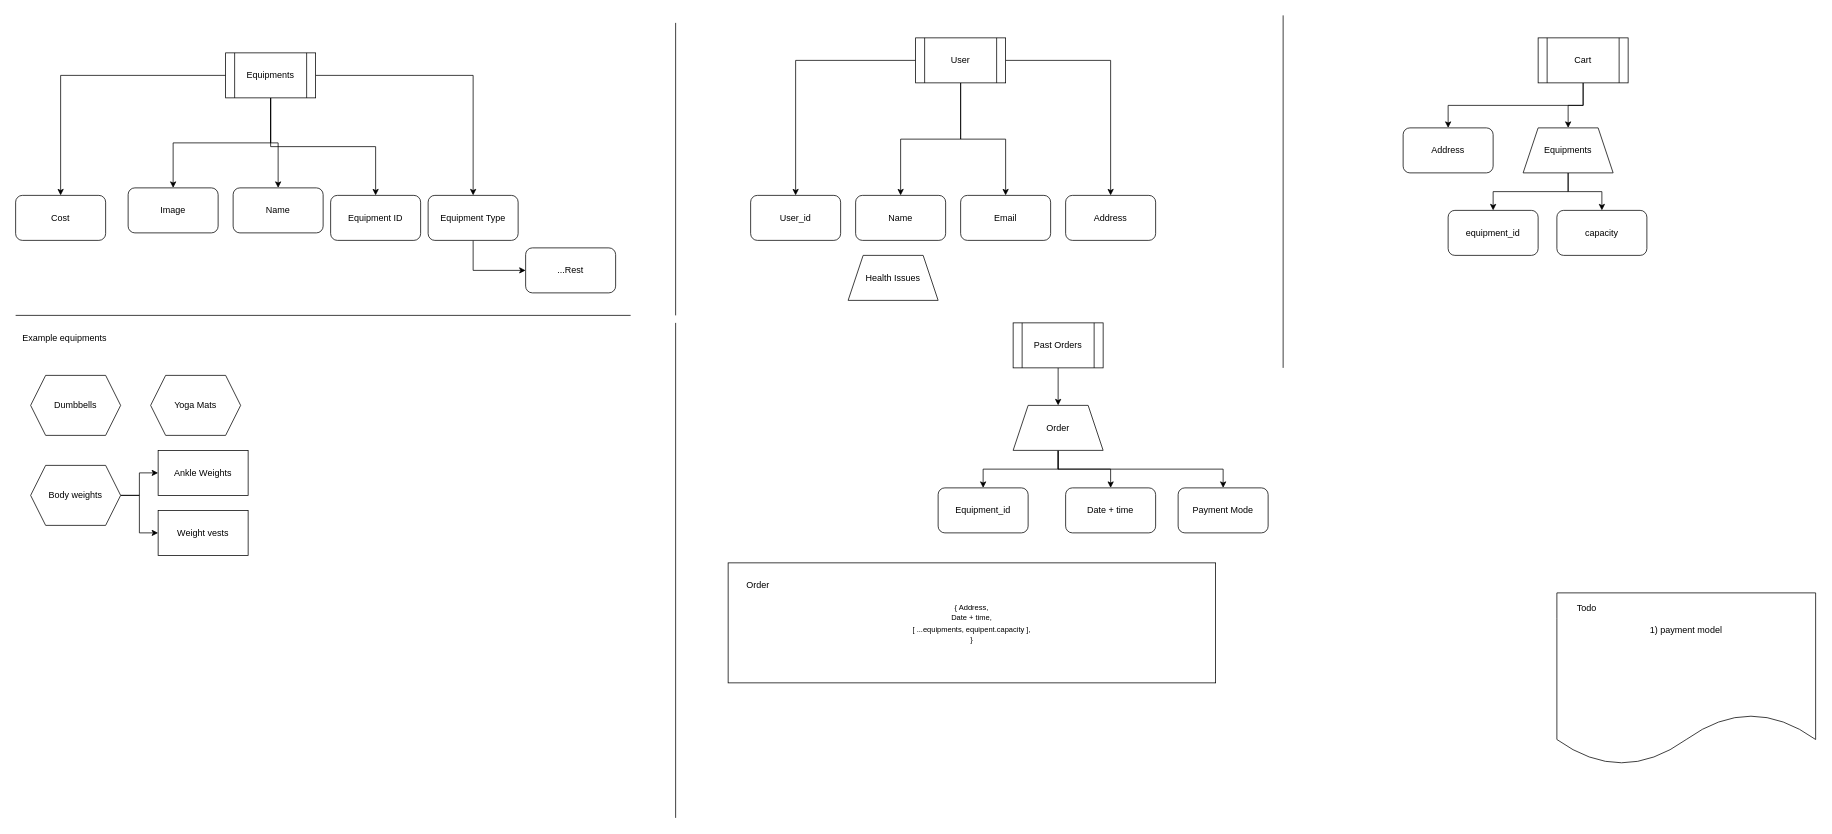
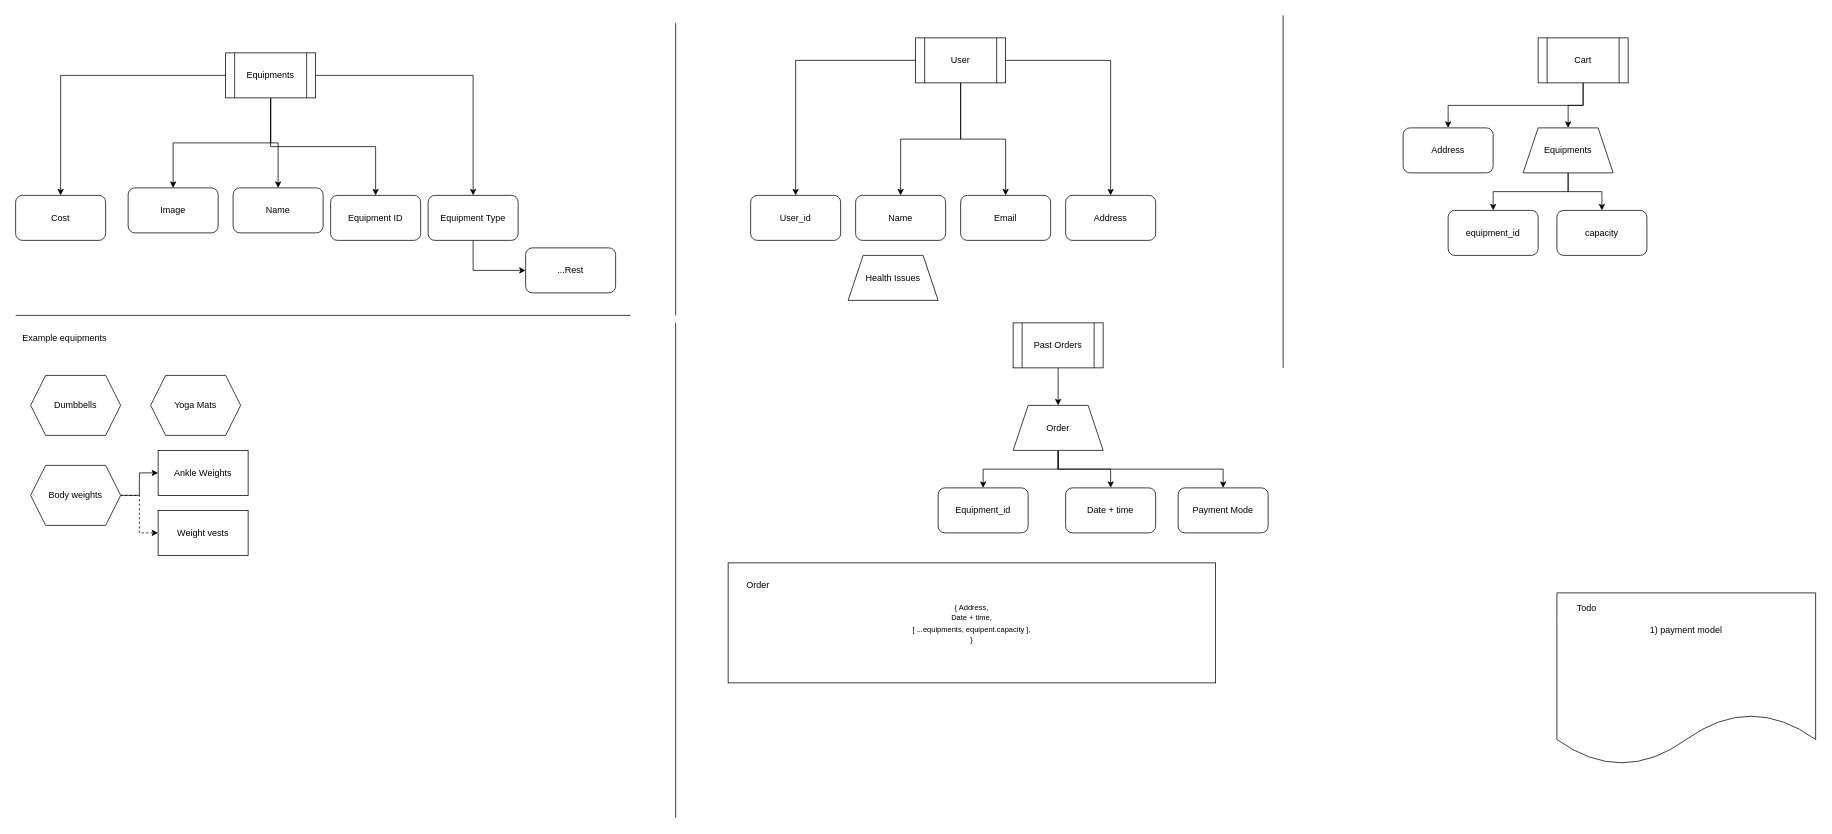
edge "Body weights" -> "Weight vests": style solid -> dashed
